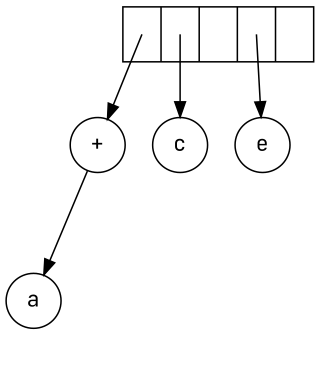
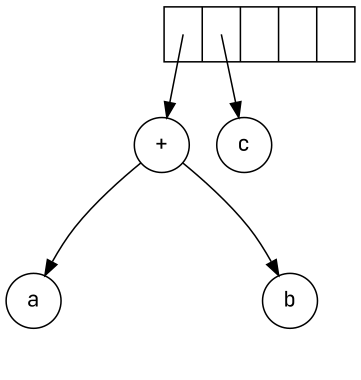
node "e": removed
node "b": added
